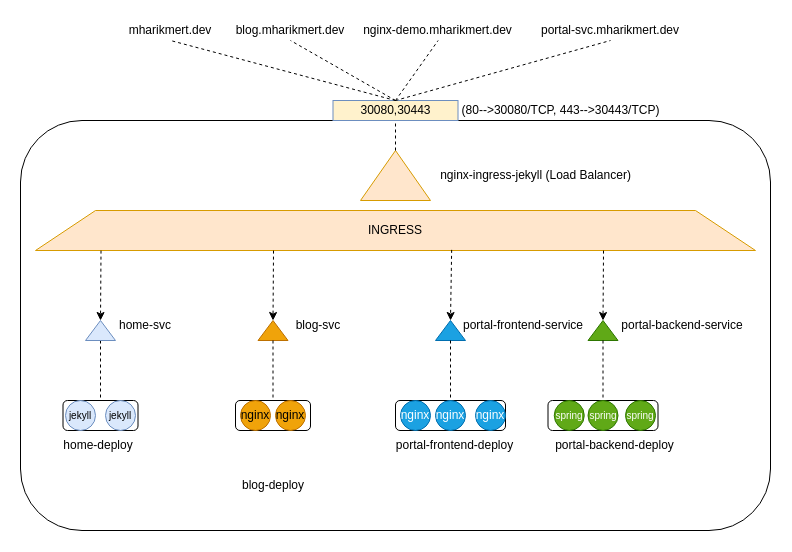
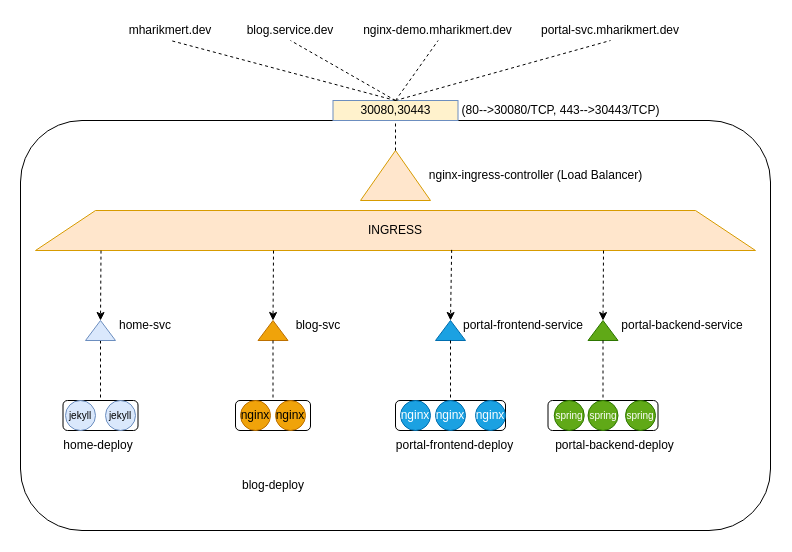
node "blog.mharikmert.dev": label "blog.mharikmert.dev" -> "blog.service.dev"
node "nginx-ingress-jekyll (Load Balancer)": label "nginx-ingress-jekyll (Load Balancer)" -> "nginx-ingress-controller (Load Balancer)"
